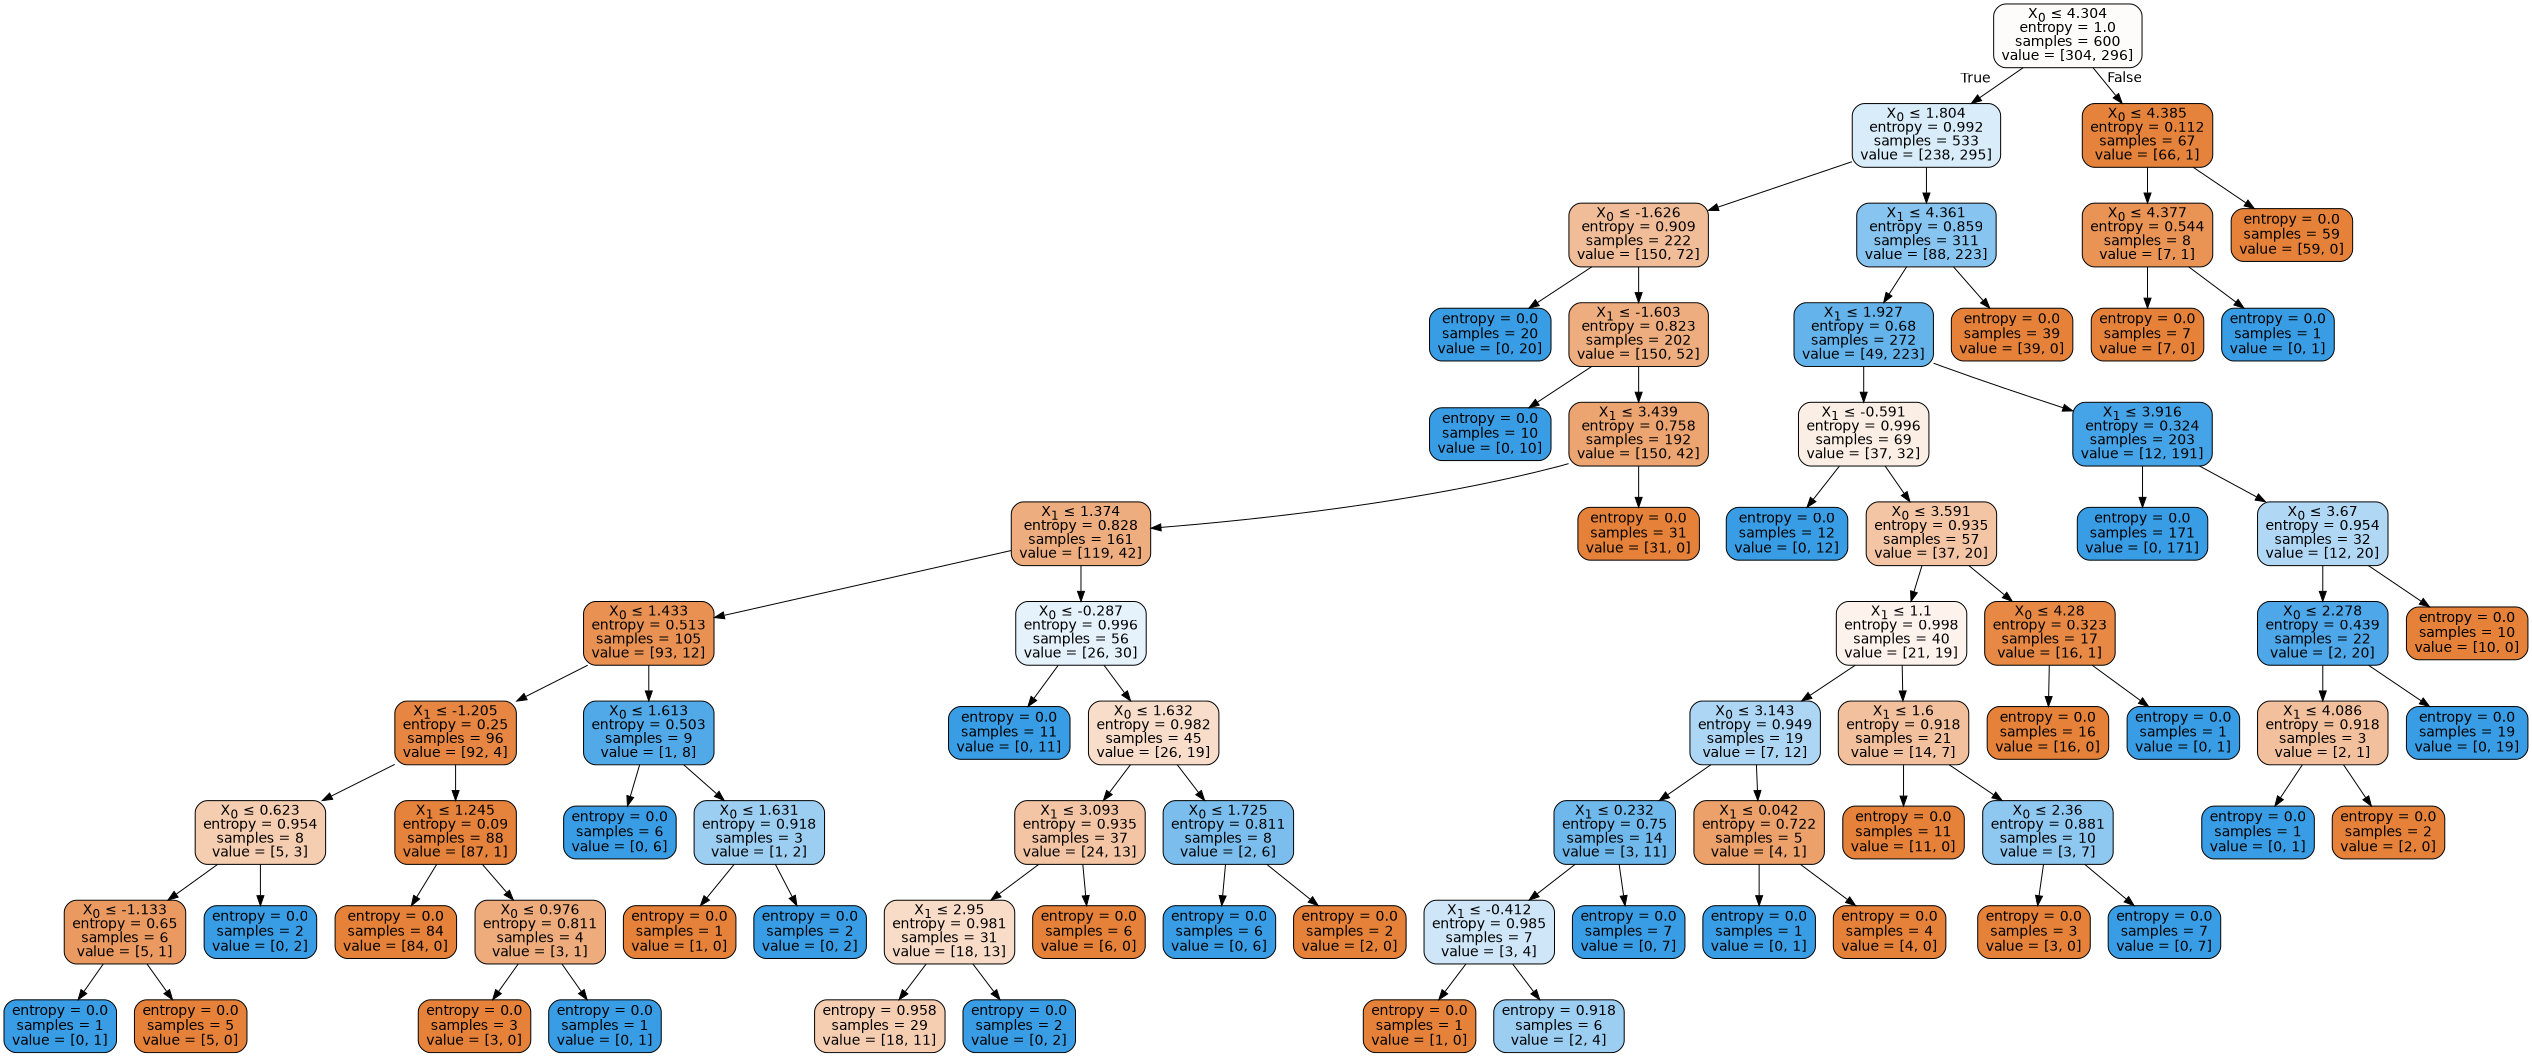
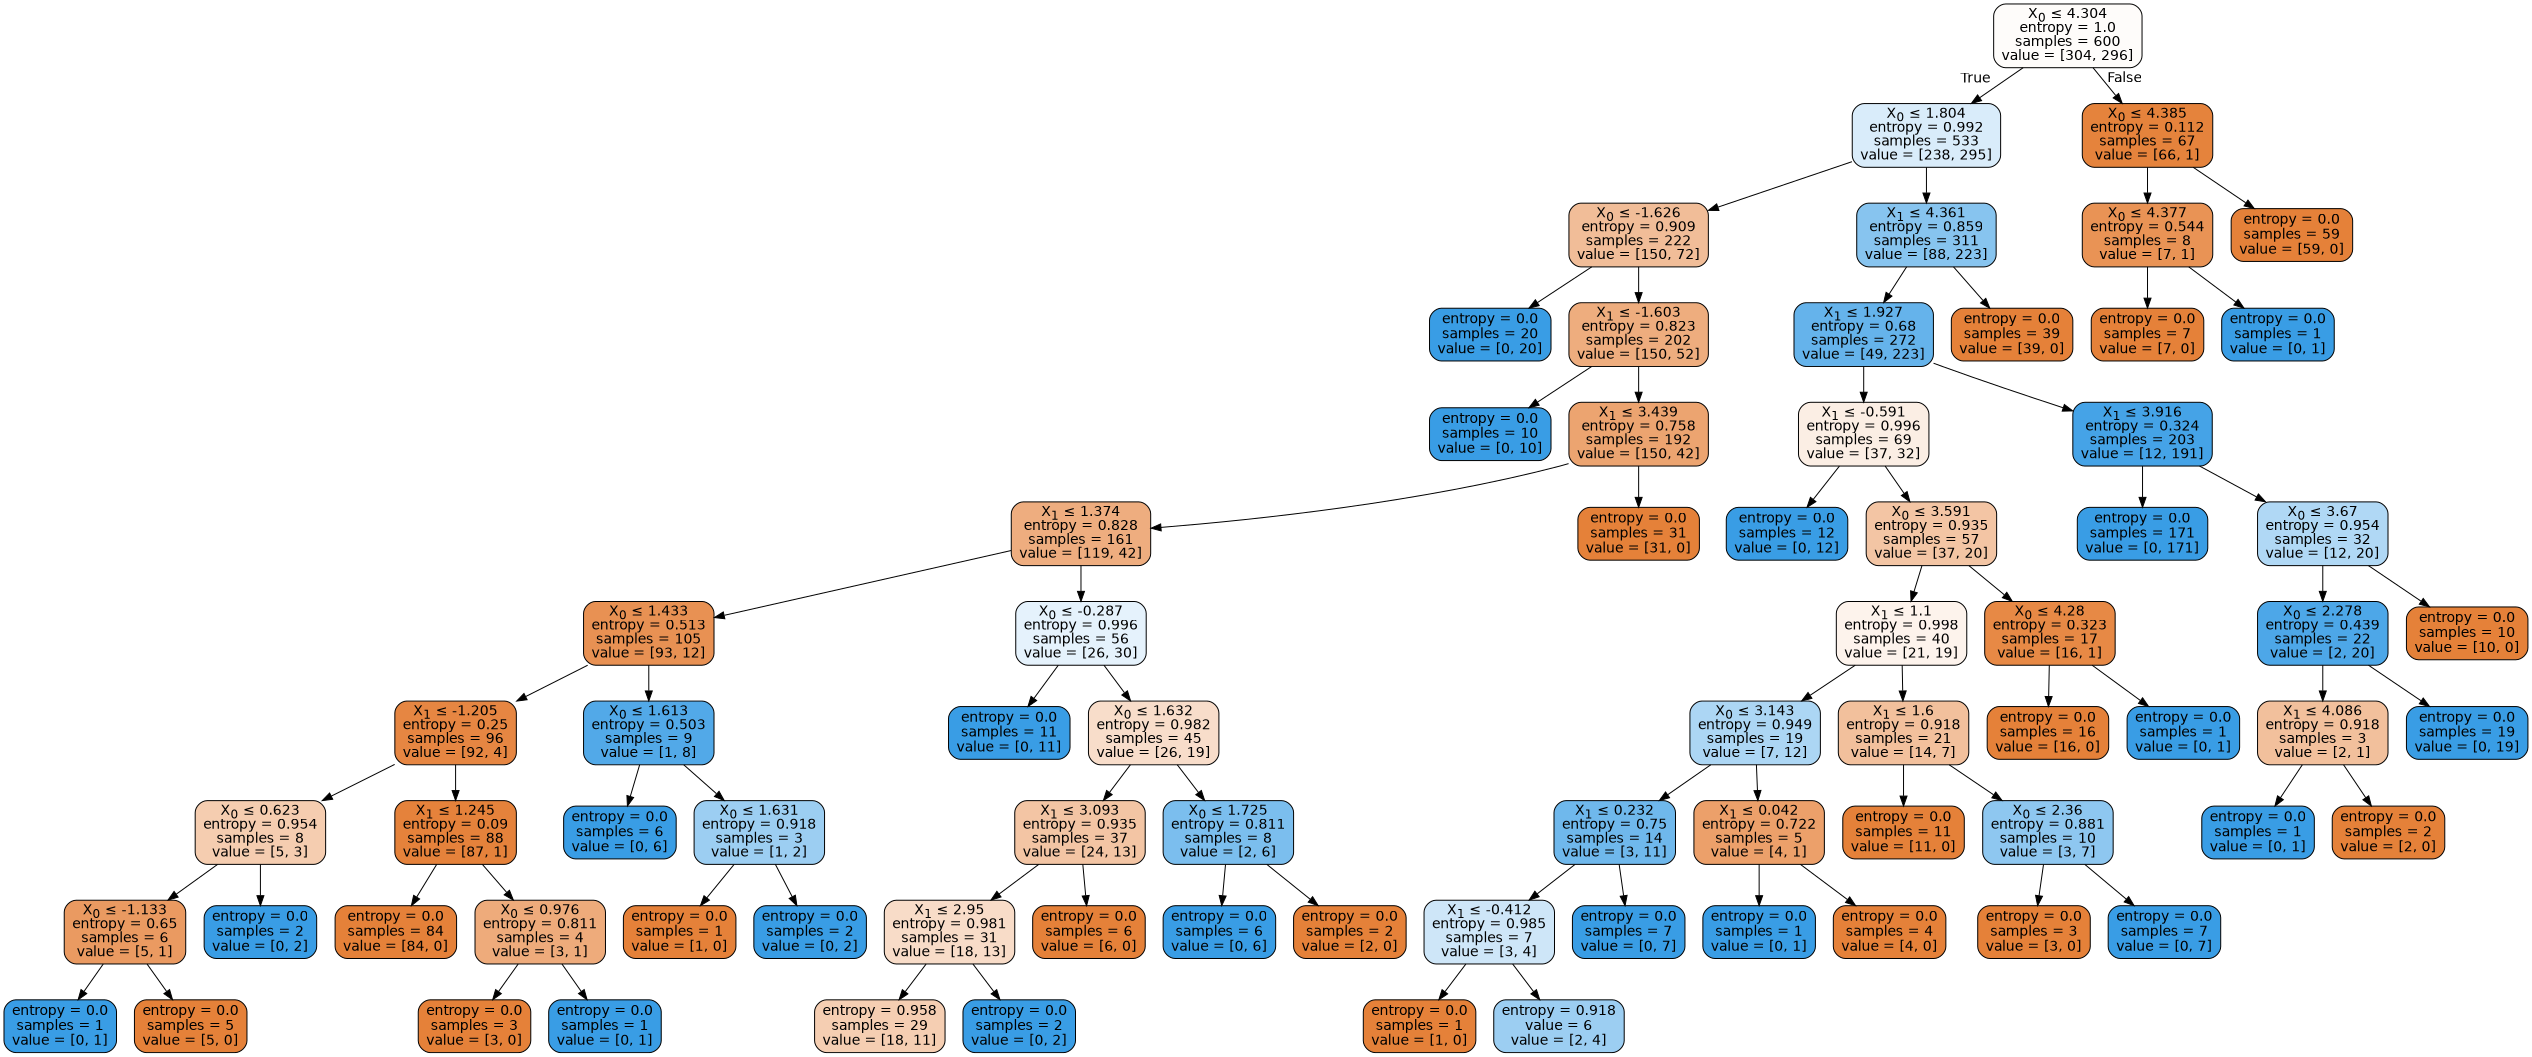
node "entropy = 0.918": text "samples = 6" -> "value = 6"
